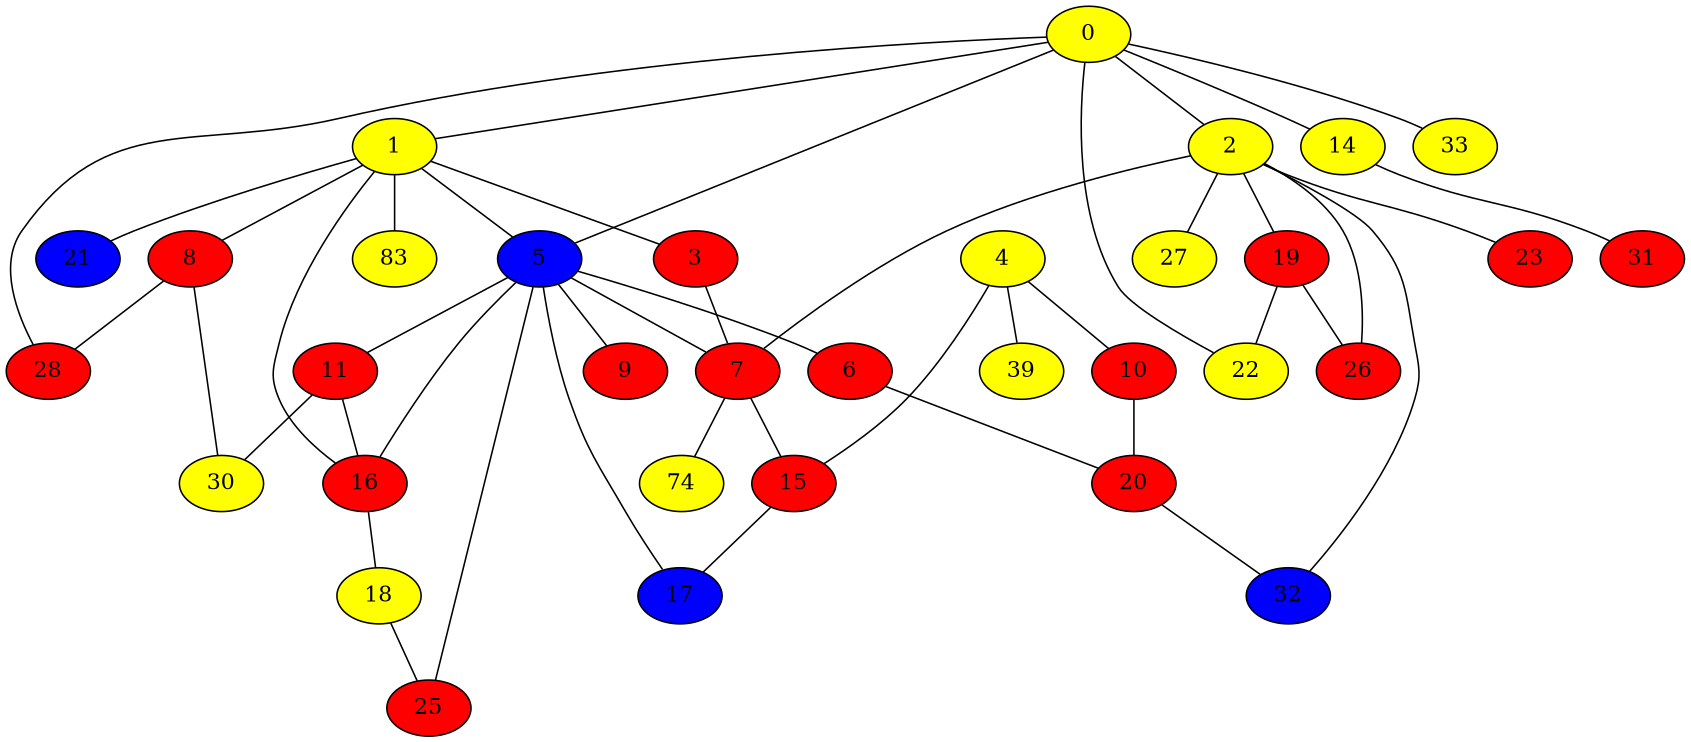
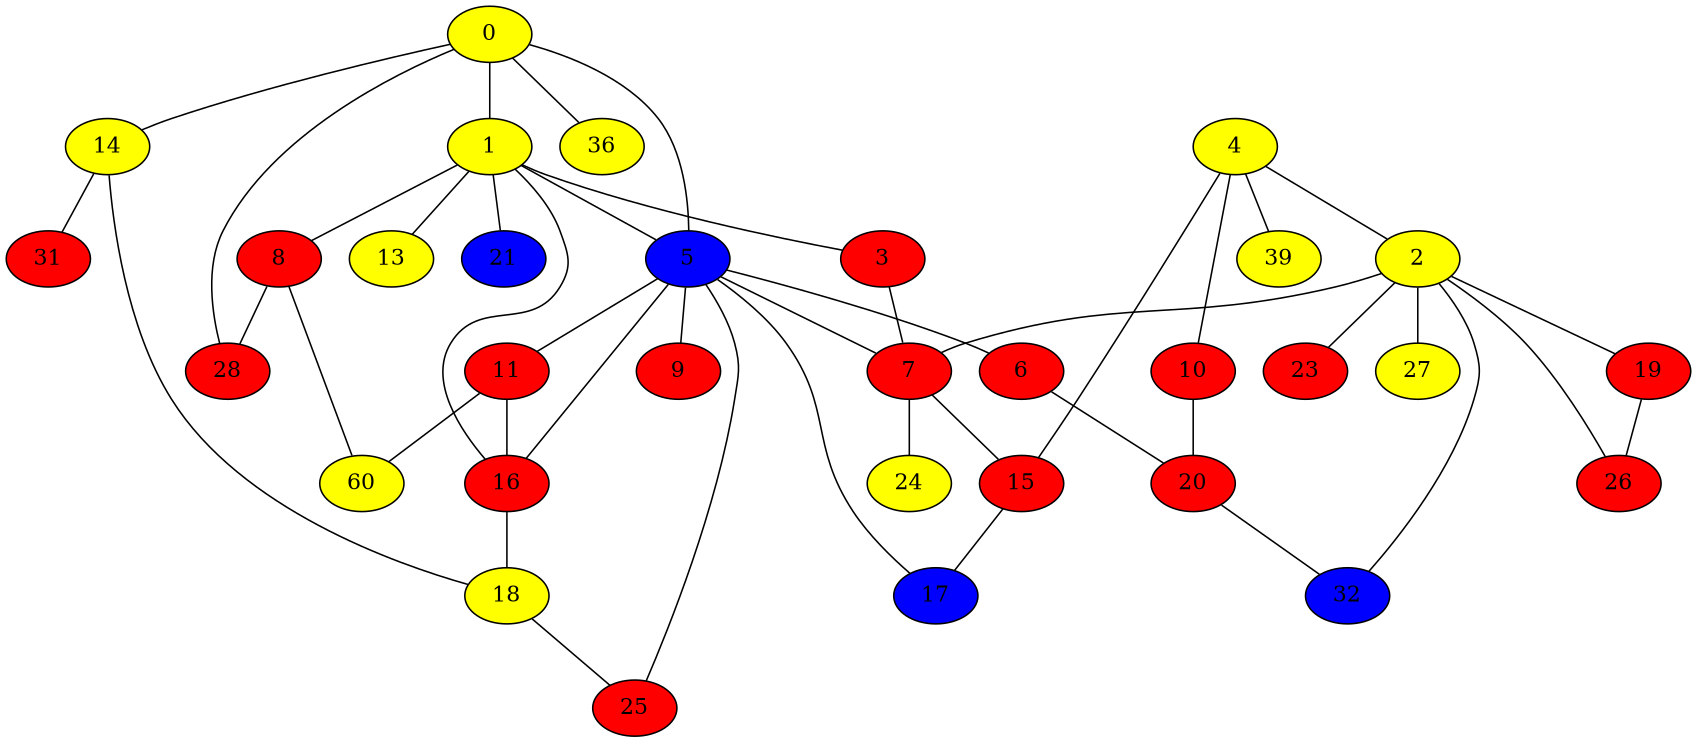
edge "0" -- "2": now "4" -- "2"
node "33": label "33" -> "36"
node "83": label "83" -> "13"
node "22": removed
edge "14" -- "18": added
node "30": label "30" -> "60"
node "74": label "74" -> "24"
